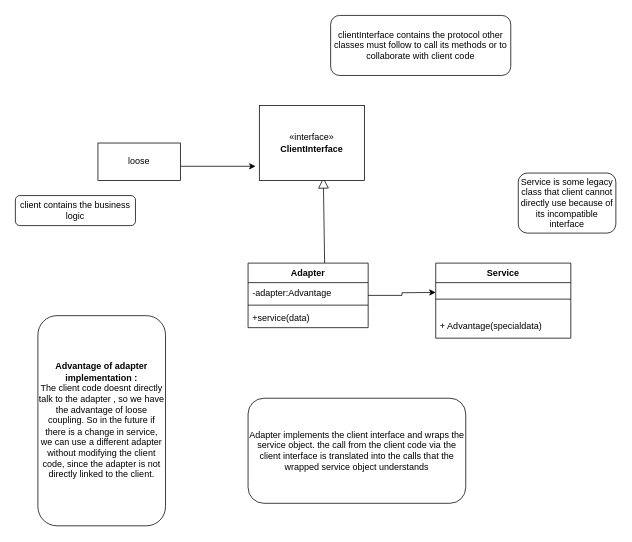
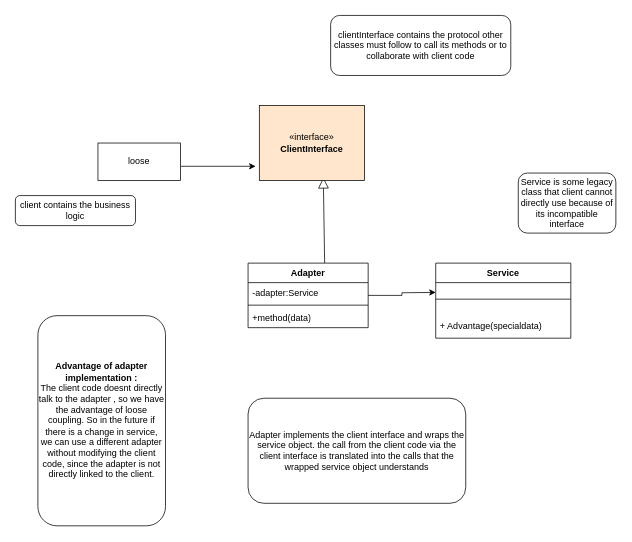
node "«interface» ClientInterface": fillcolor #ffffff -> #ffe6cc
node "-adapter:Advantage": label "-adapter:Advantage" -> "-adapter:Service"
node "+service(data)": label "+service(data)" -> "+method(data)"
